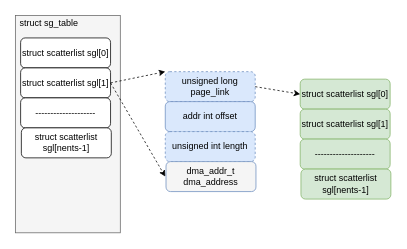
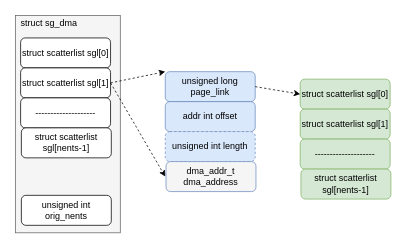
node "struct sg_table": label "struct sg_table" -> "struct sg_dma"
node "unsigned long page_link": style dashed -> solid
node "unsigned int orig_nents": added
